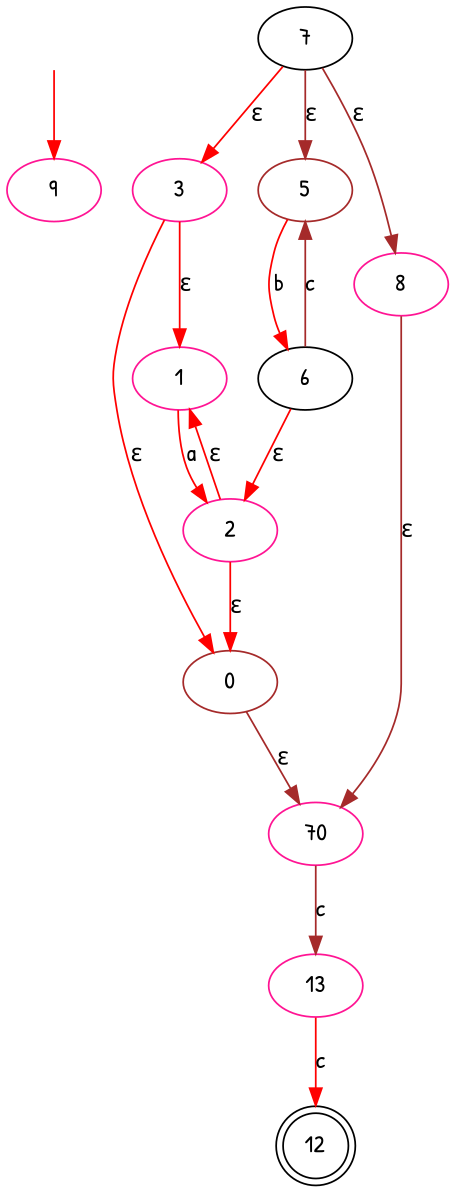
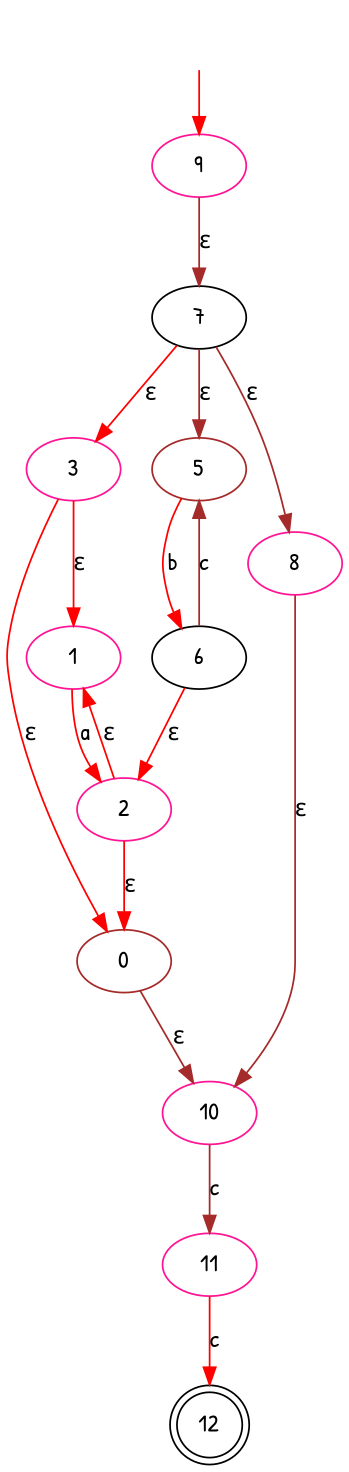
edge "9" -> "7": added, label "ε"
node "70": label "70" -> "10"
node "13": label "13" -> "11"
